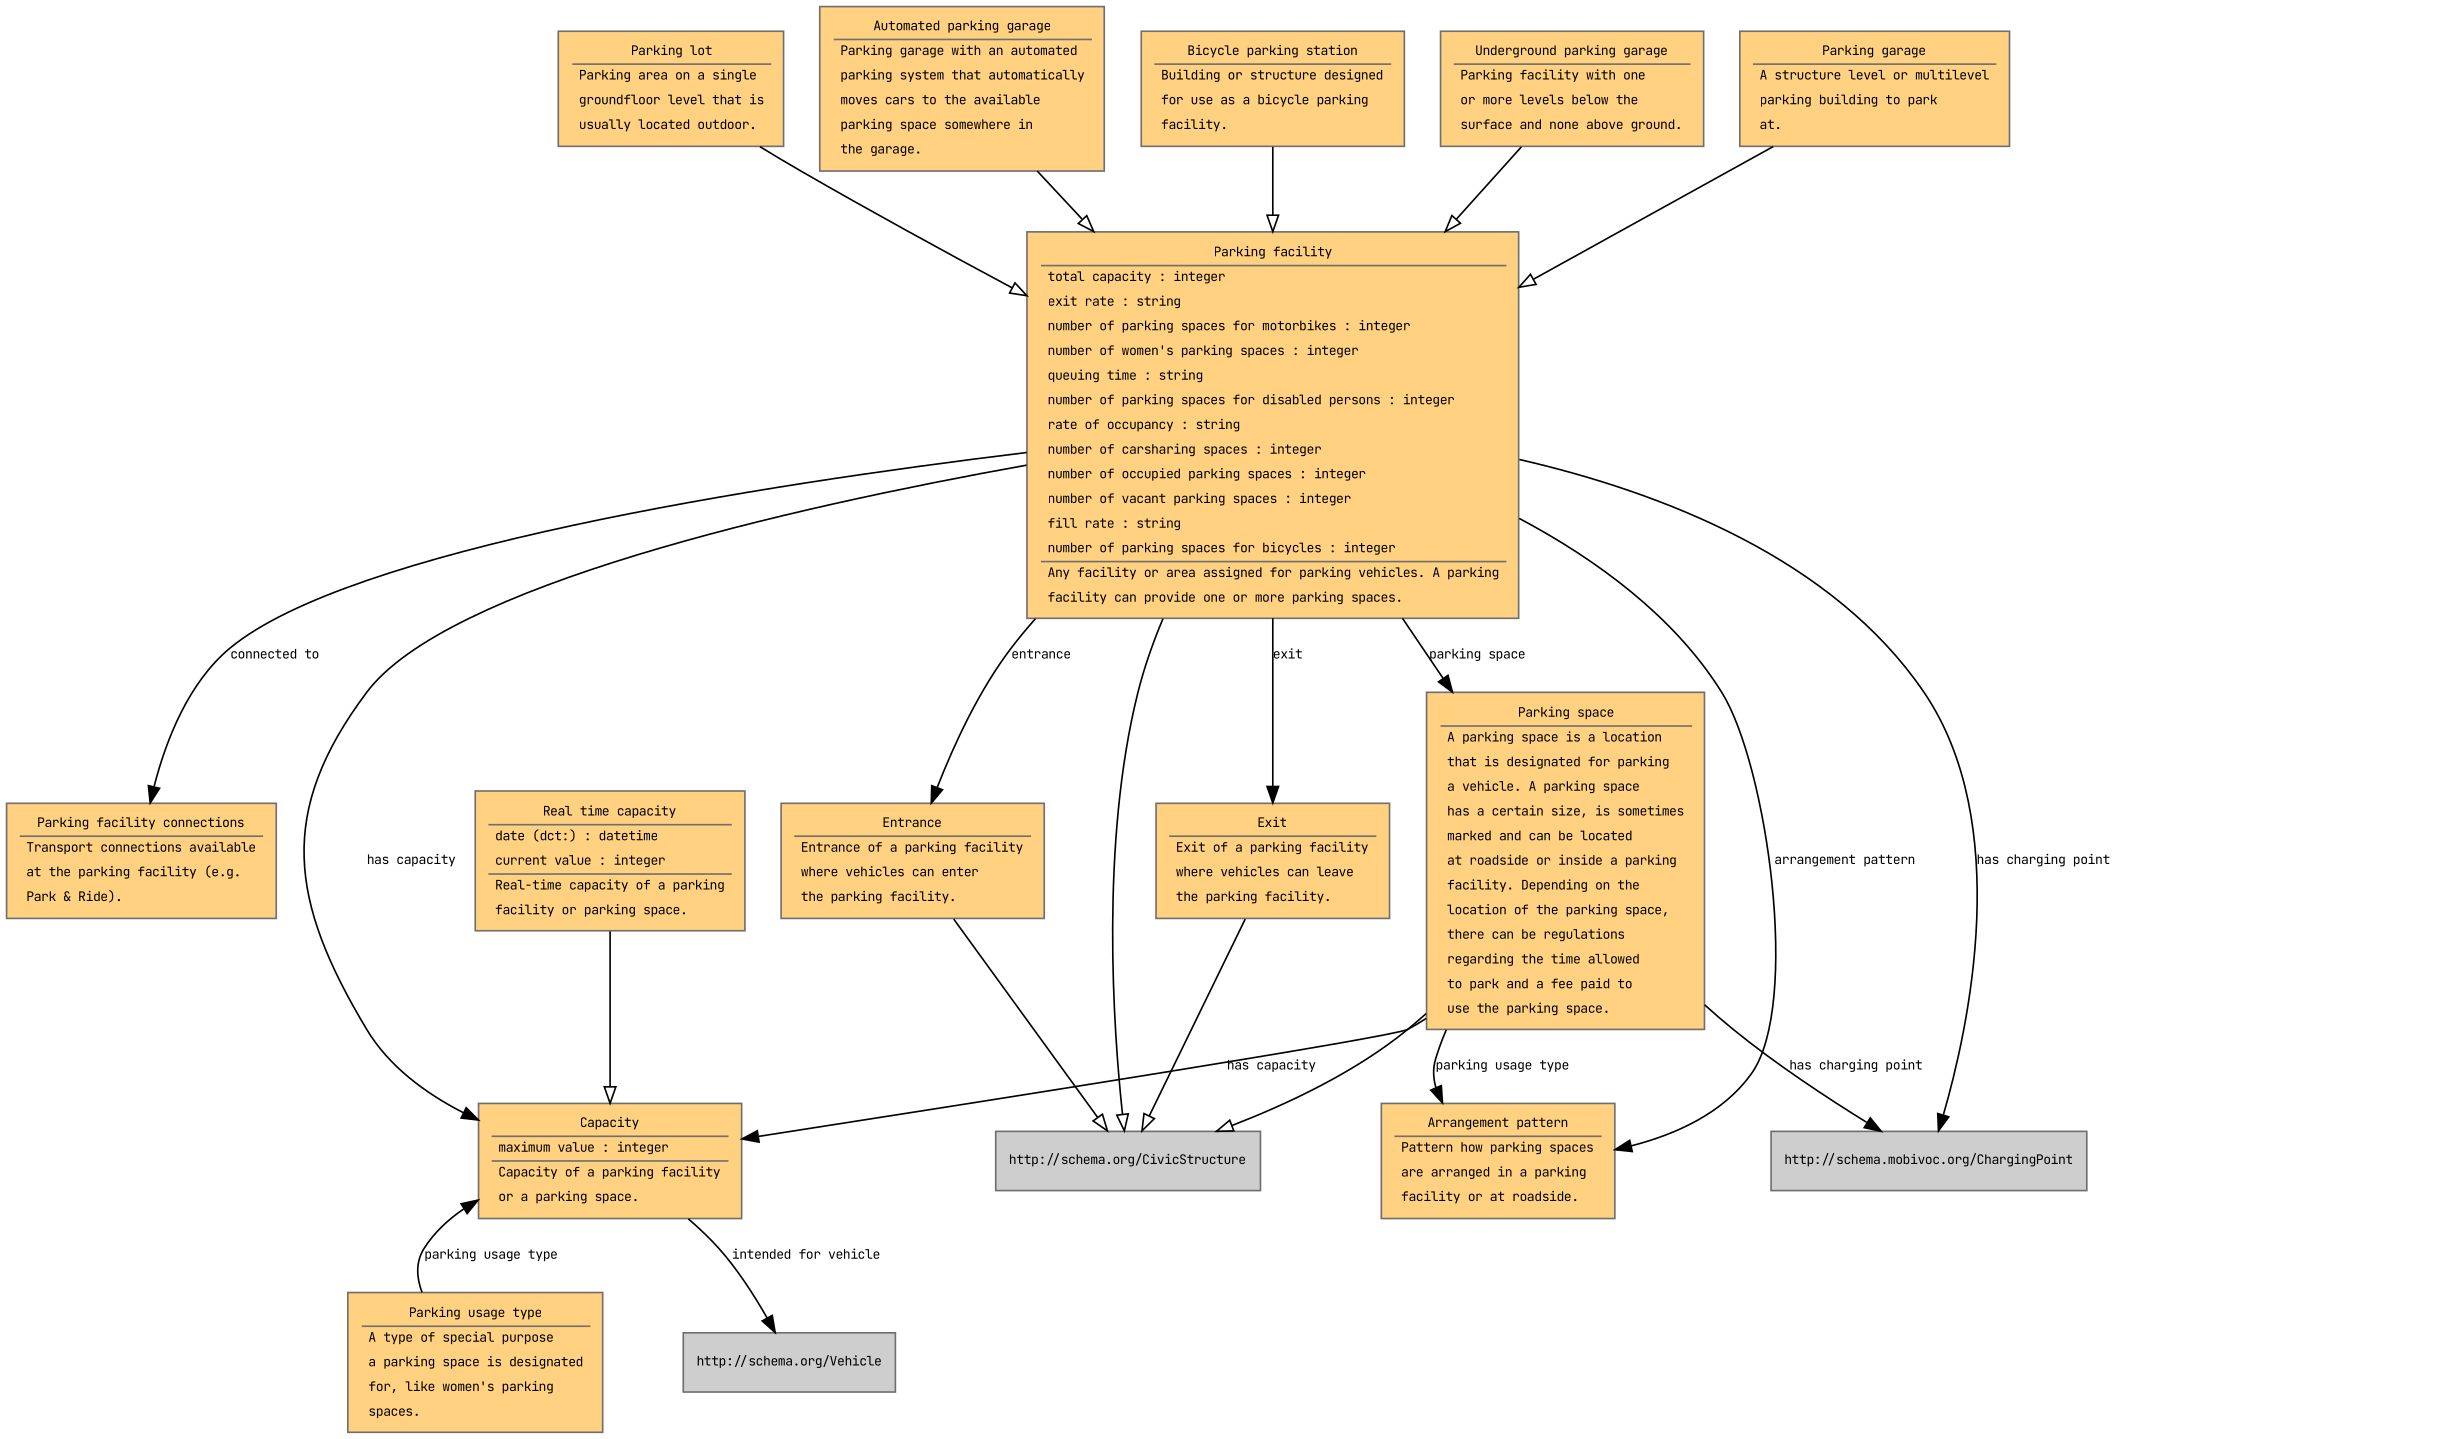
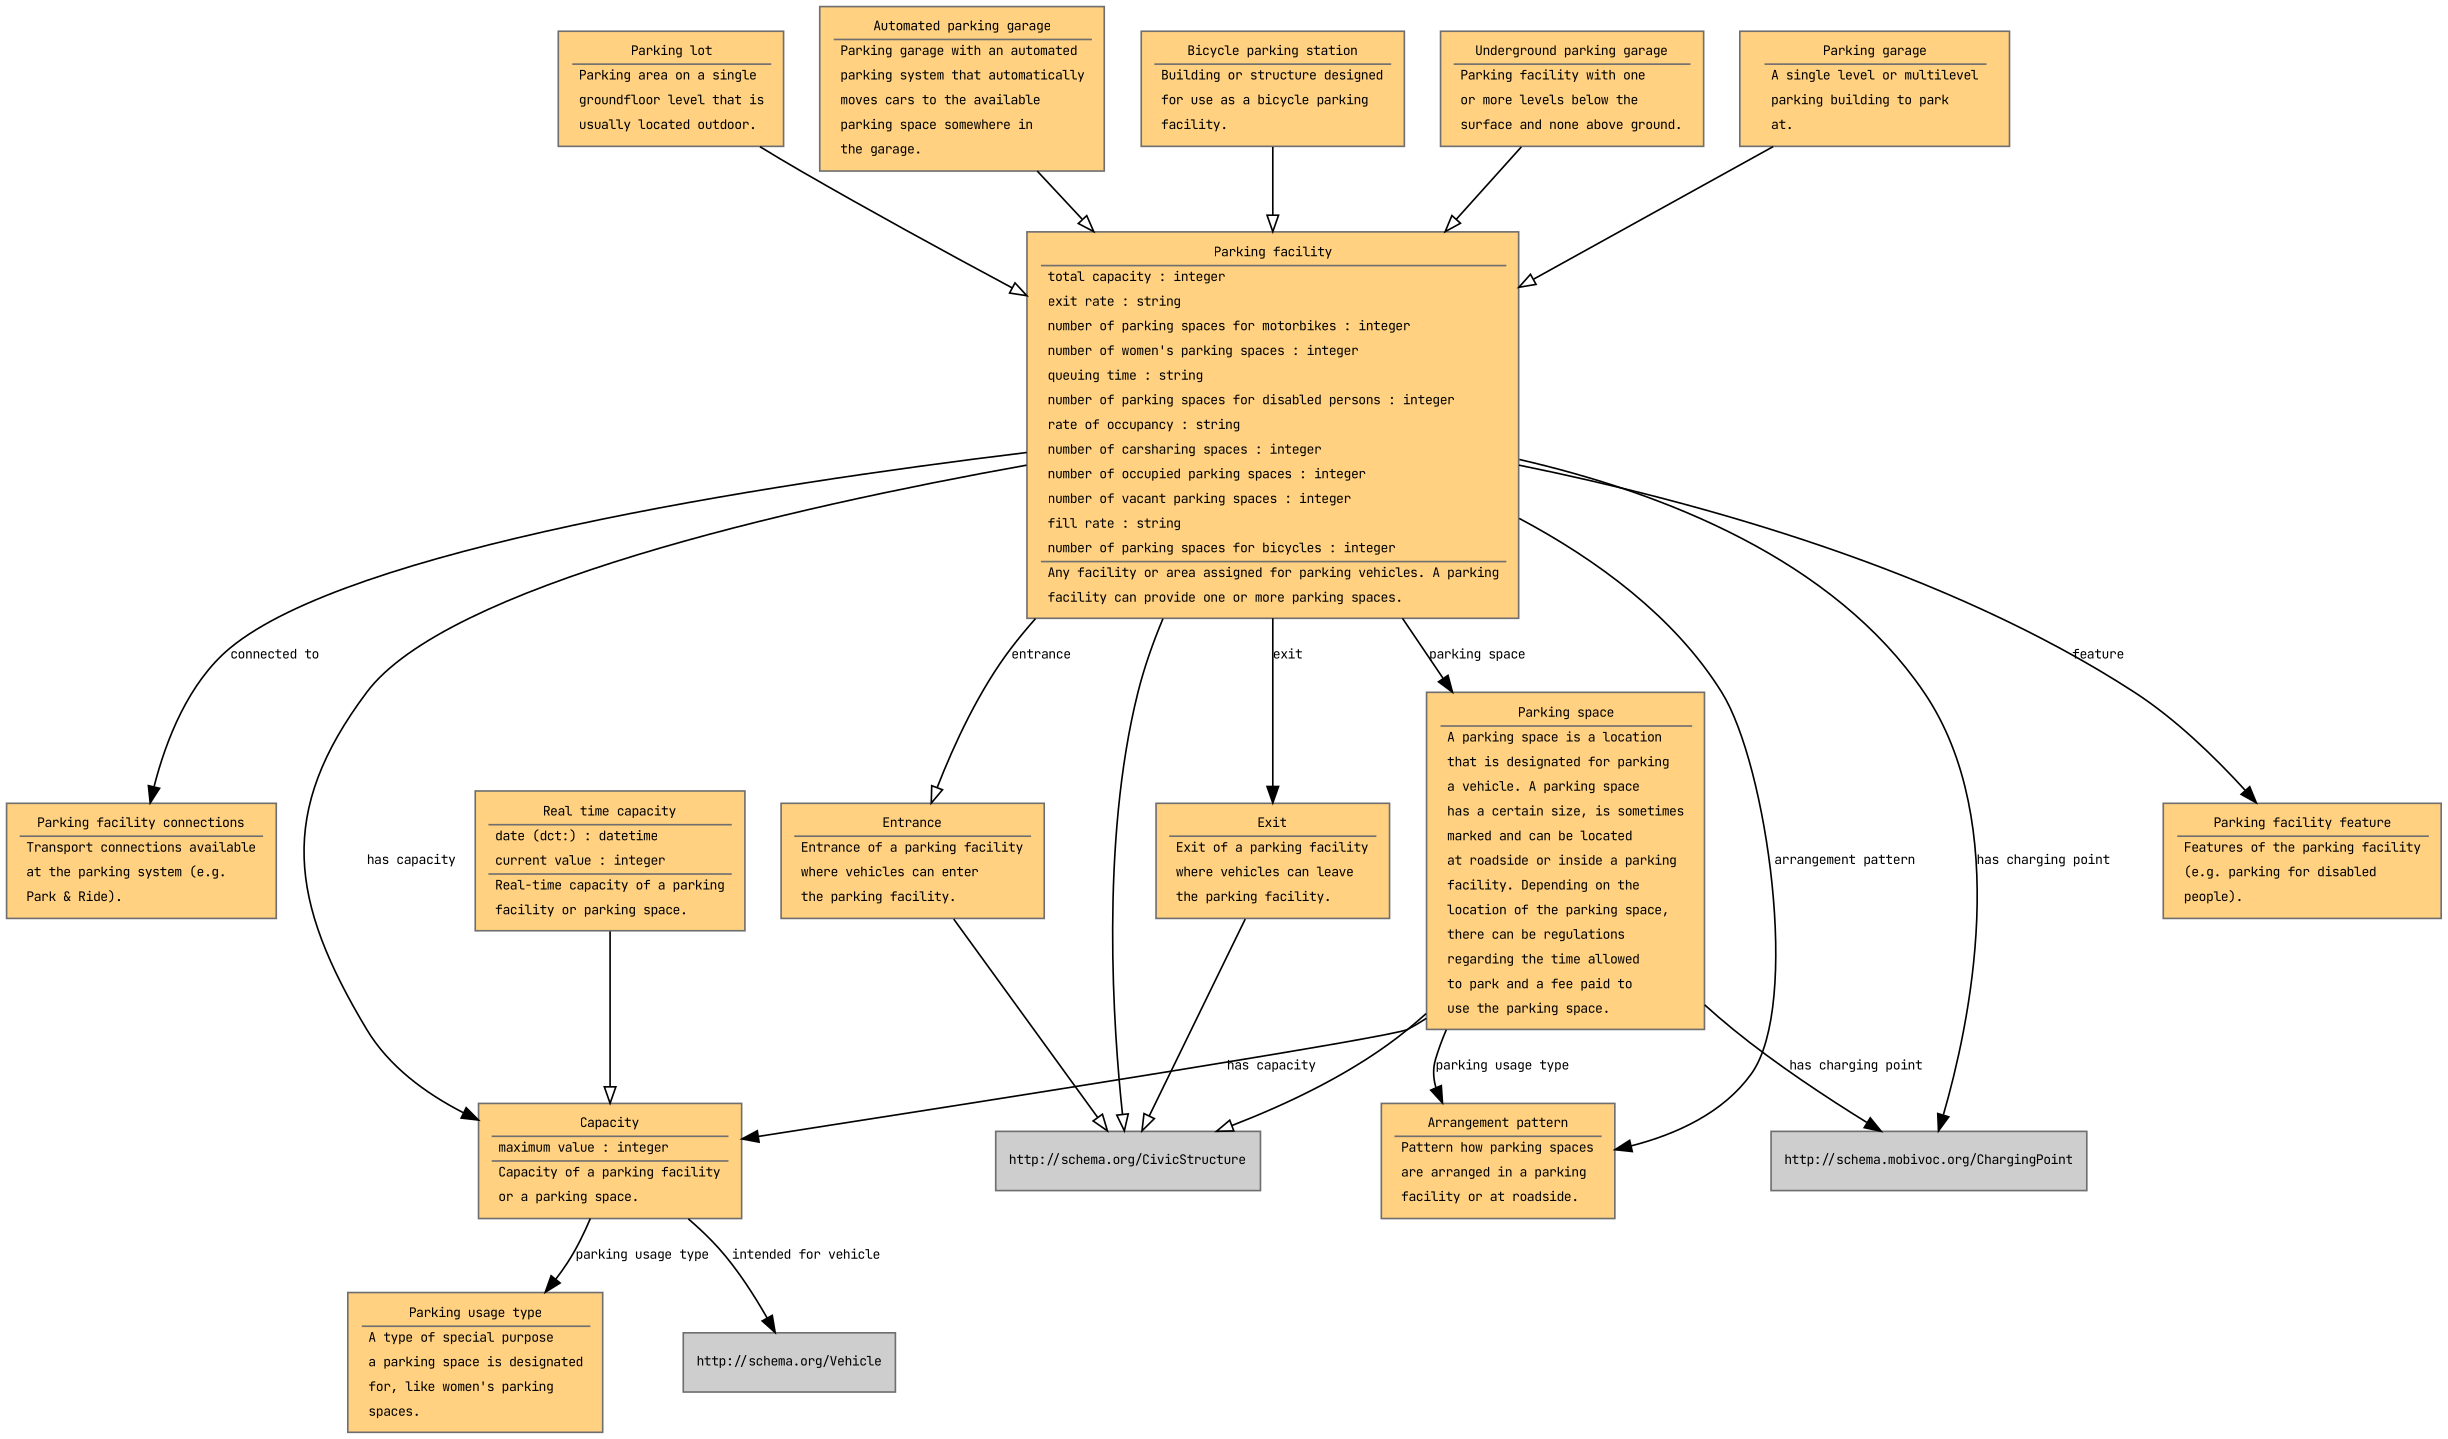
node "Parking garage": text "A structure level or multilevel" -> "A single level or multilevel"
edge "Parking facility" -> "Entrance": arrowhead normal -> empty
node "Parking facility feature": added
node "Parking facility connections": text "at the parking facility (e.g." -> "at the parking system (e.g."
edge "Parking usage type" -> "Capacity": reversed
